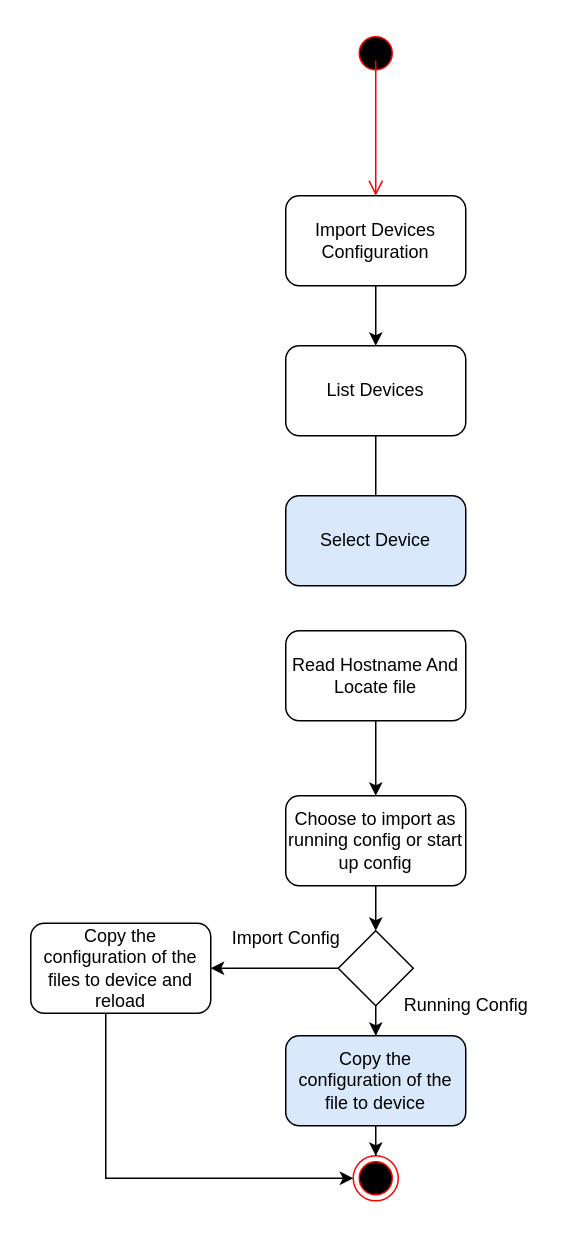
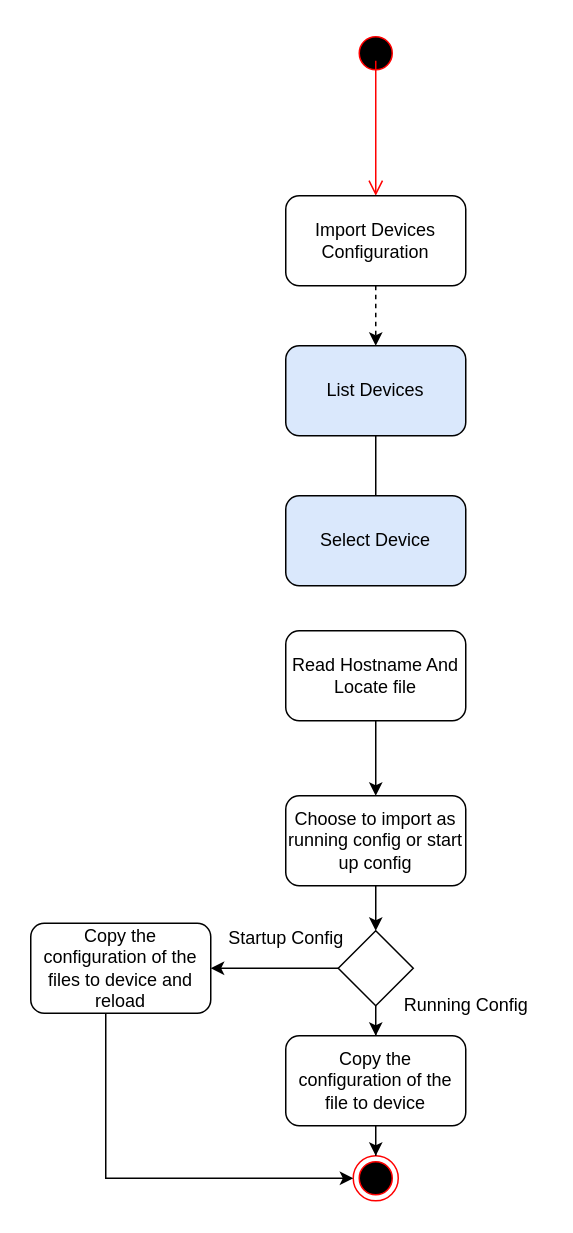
edge "Import Devices Configuration" -> "List Devices": style solid -> dashed
node "List Devices": fillcolor #ffffff -> #dae8fc
node "Import Config": label "Import Config" -> "Startup Config"
node "Copy the configuration of the file to device": fillcolor #dae8fc -> #ffffff
